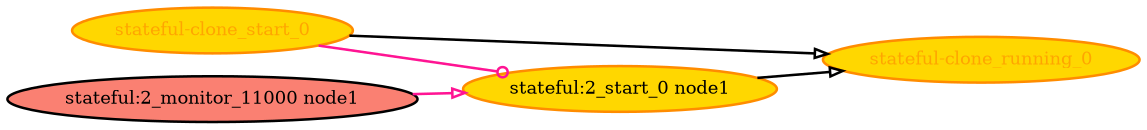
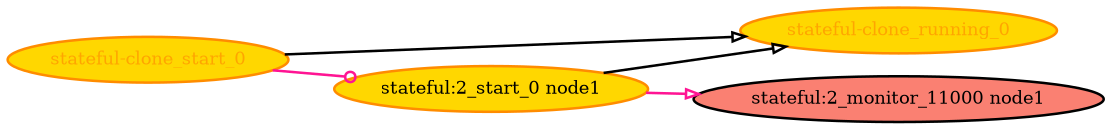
edge "stateful:2_monitor_11000 node1" -> "stateful:2_start_0 node1": reversed
